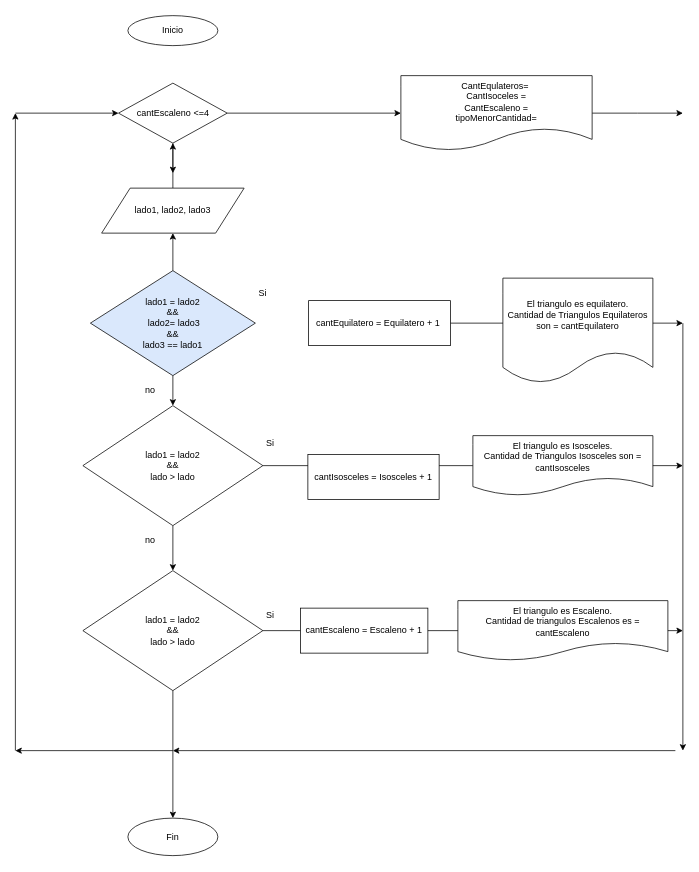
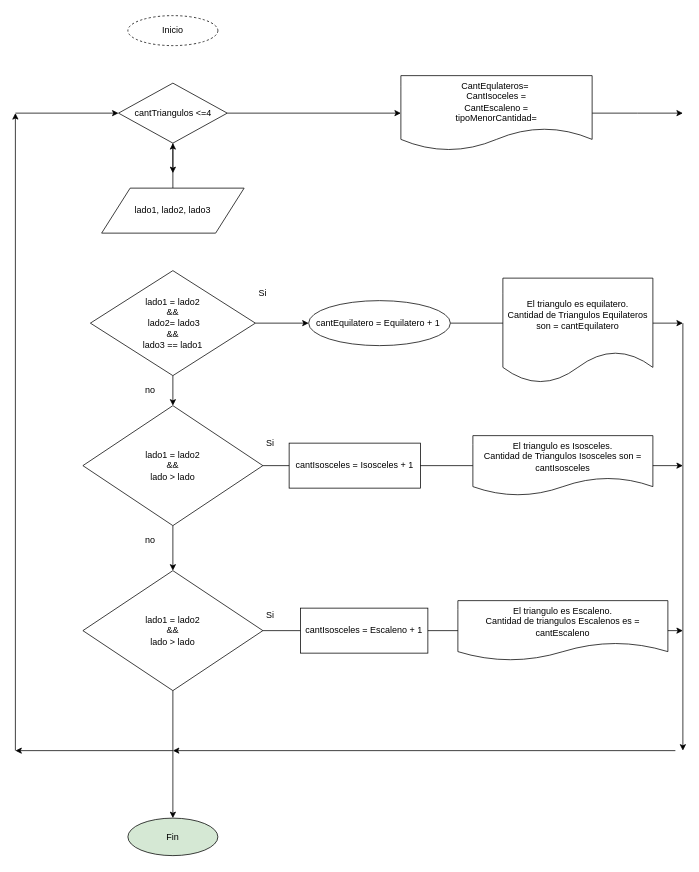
node "Inicio": style solid -> dashed
node "cantEscaleno <=4": label "cantEscaleno <=4" -> "cantTriangulos <=4"
edge "lado1 = lado2 && lado2= lado3 && lado3 == lado1" -> "lado1, lado2, lado3": now "lado1 = lado2 && lado2= lado3 && lado3 == lado1" -> "cantEquilatero = Equilatero + 1"
node "lado1 = lado2 && lado2= lado3 && lado3 == lado1": fillcolor #dae8fc -> #ffffff
node "cantEquilatero = Equilatero + 1": shape rectangle -> ellipse
node "cantIsosceles = Isosceles + 1": moved (374, 477) -> (355, 465)
node "cantEscaleno = Escaleno + 1": label "cantEscaleno = Escaleno + 1" -> "cantIsosceles = Escaleno + 1"
node "Fin": fillcolor #ffffff -> #d5e8d4
